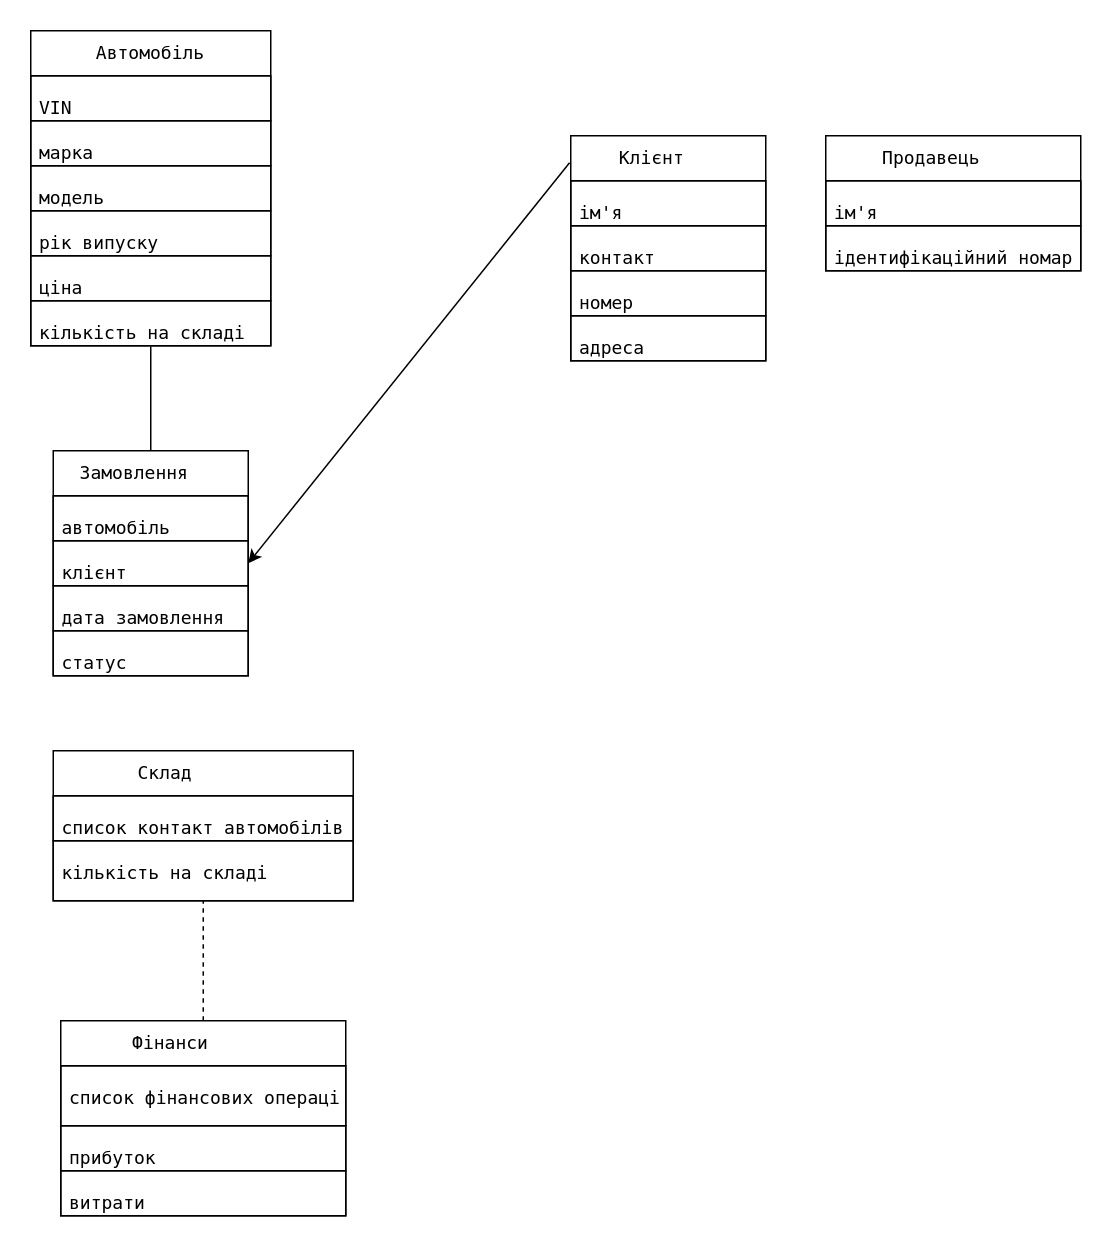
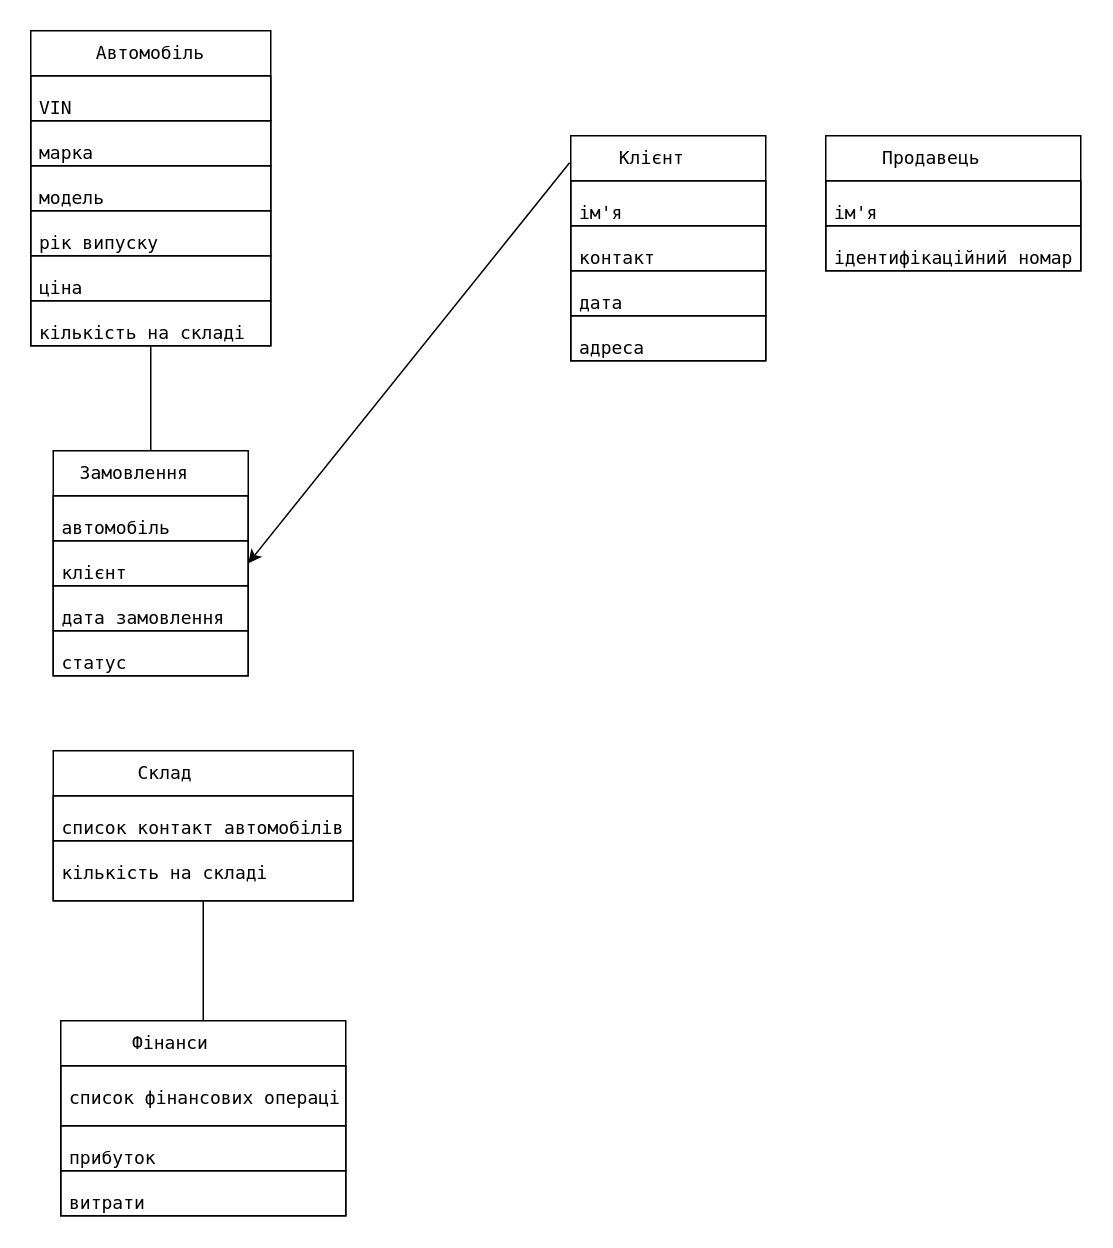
node "номер": label "номер" -> "дата"
edge "Склад" -- "Фінанси": style dashed -> solid
